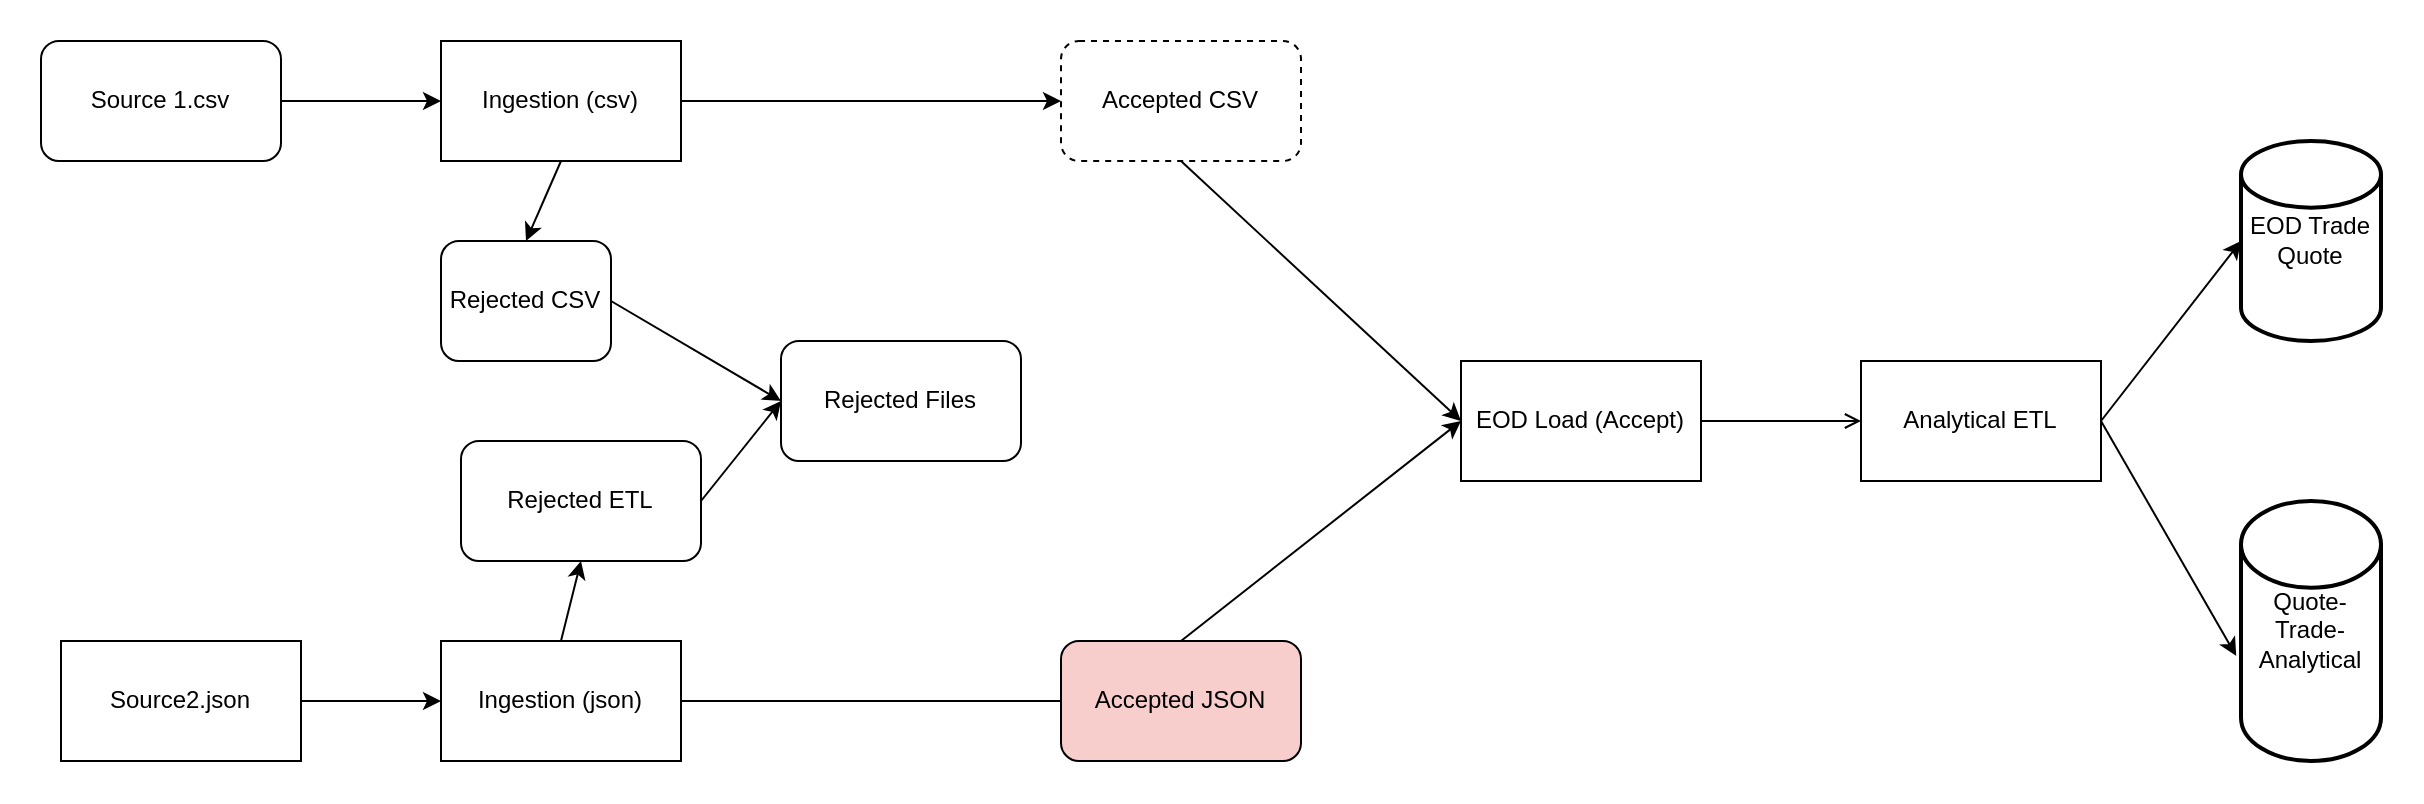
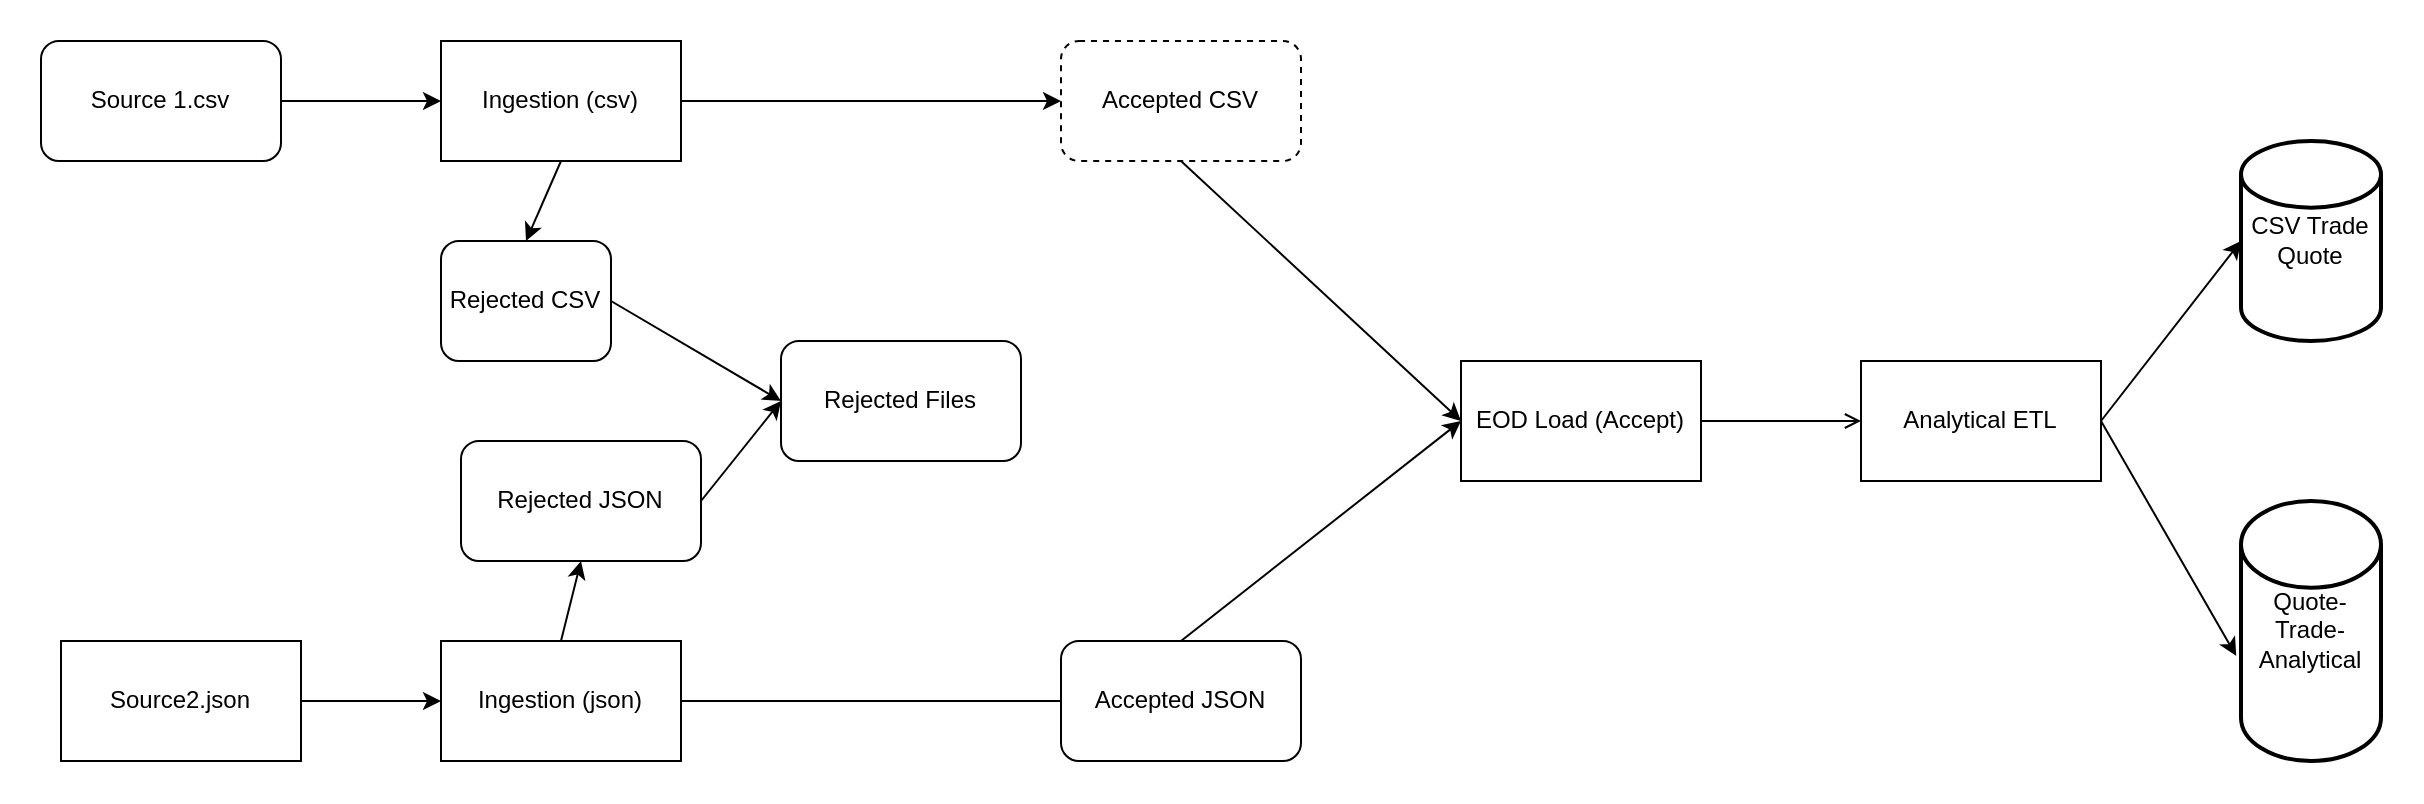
node "EOD Trade Quote": label "EOD Trade Quote" -> "CSV Trade Quote"
node "Rejected ETL": label "Rejected ETL" -> "Rejected JSON"
node "Accepted JSON": fillcolor #f8cecc -> #ffffff
